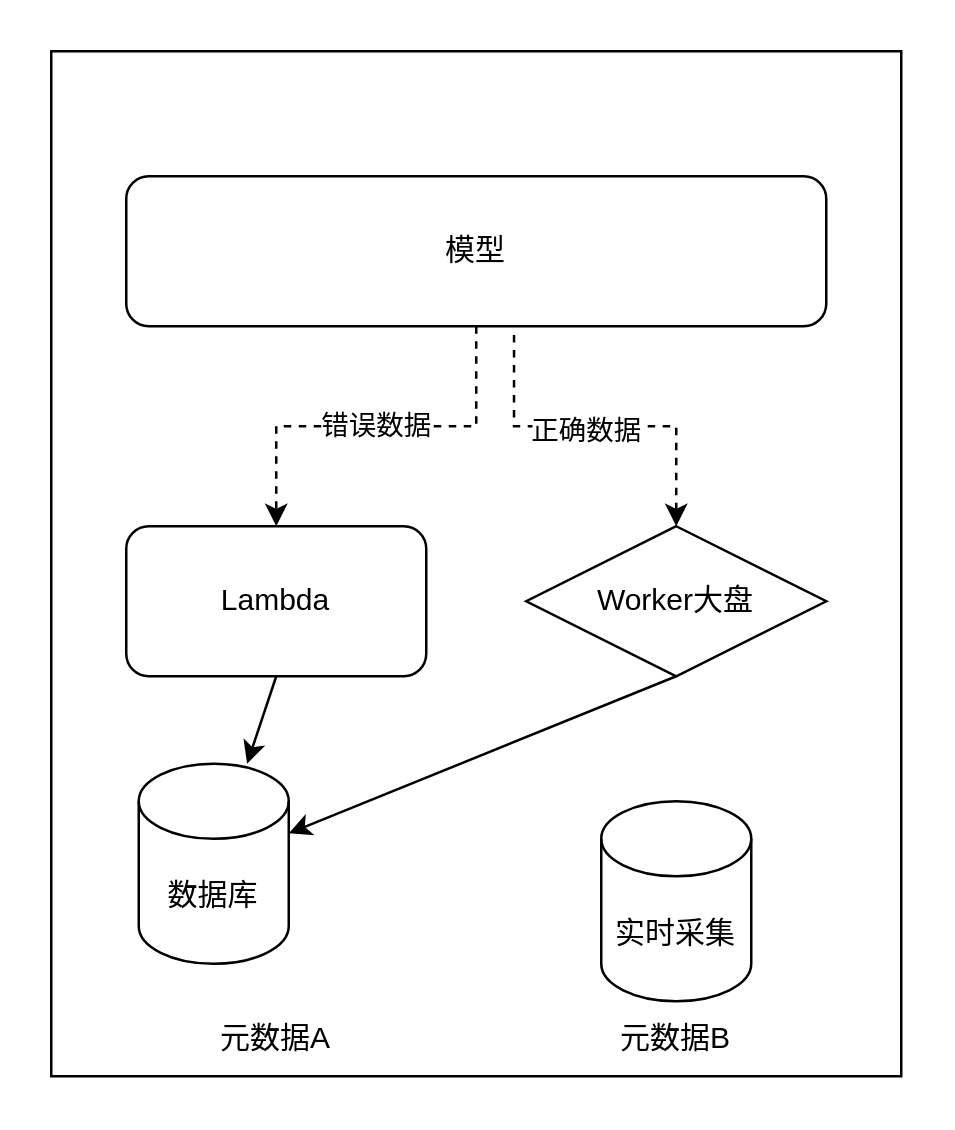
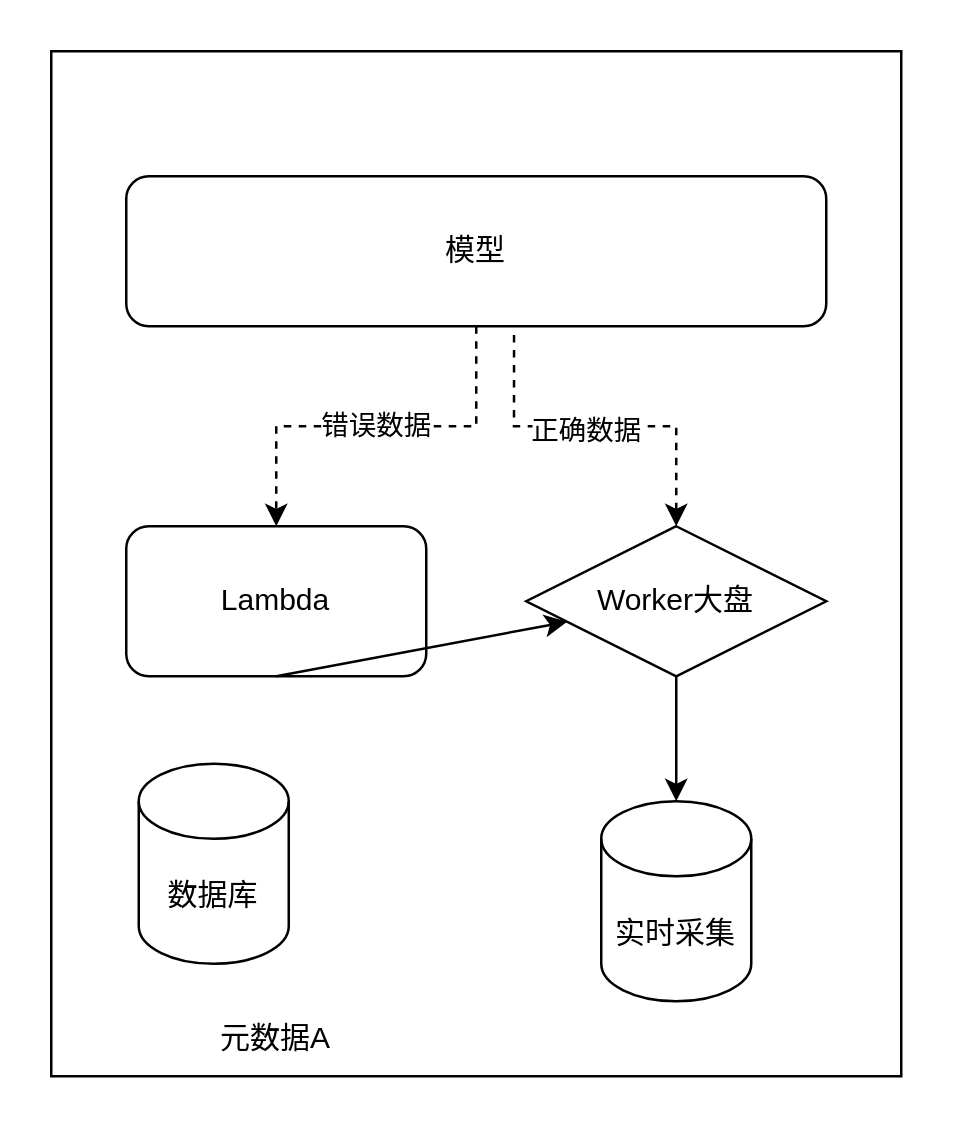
edge "Lambda" -> "数据库": now "Lambda" -> "Worker大盘"
edge "Worker大盘" -> "数据库": now "Worker大盘" -> "实时采集"
node "元数据B": removed
